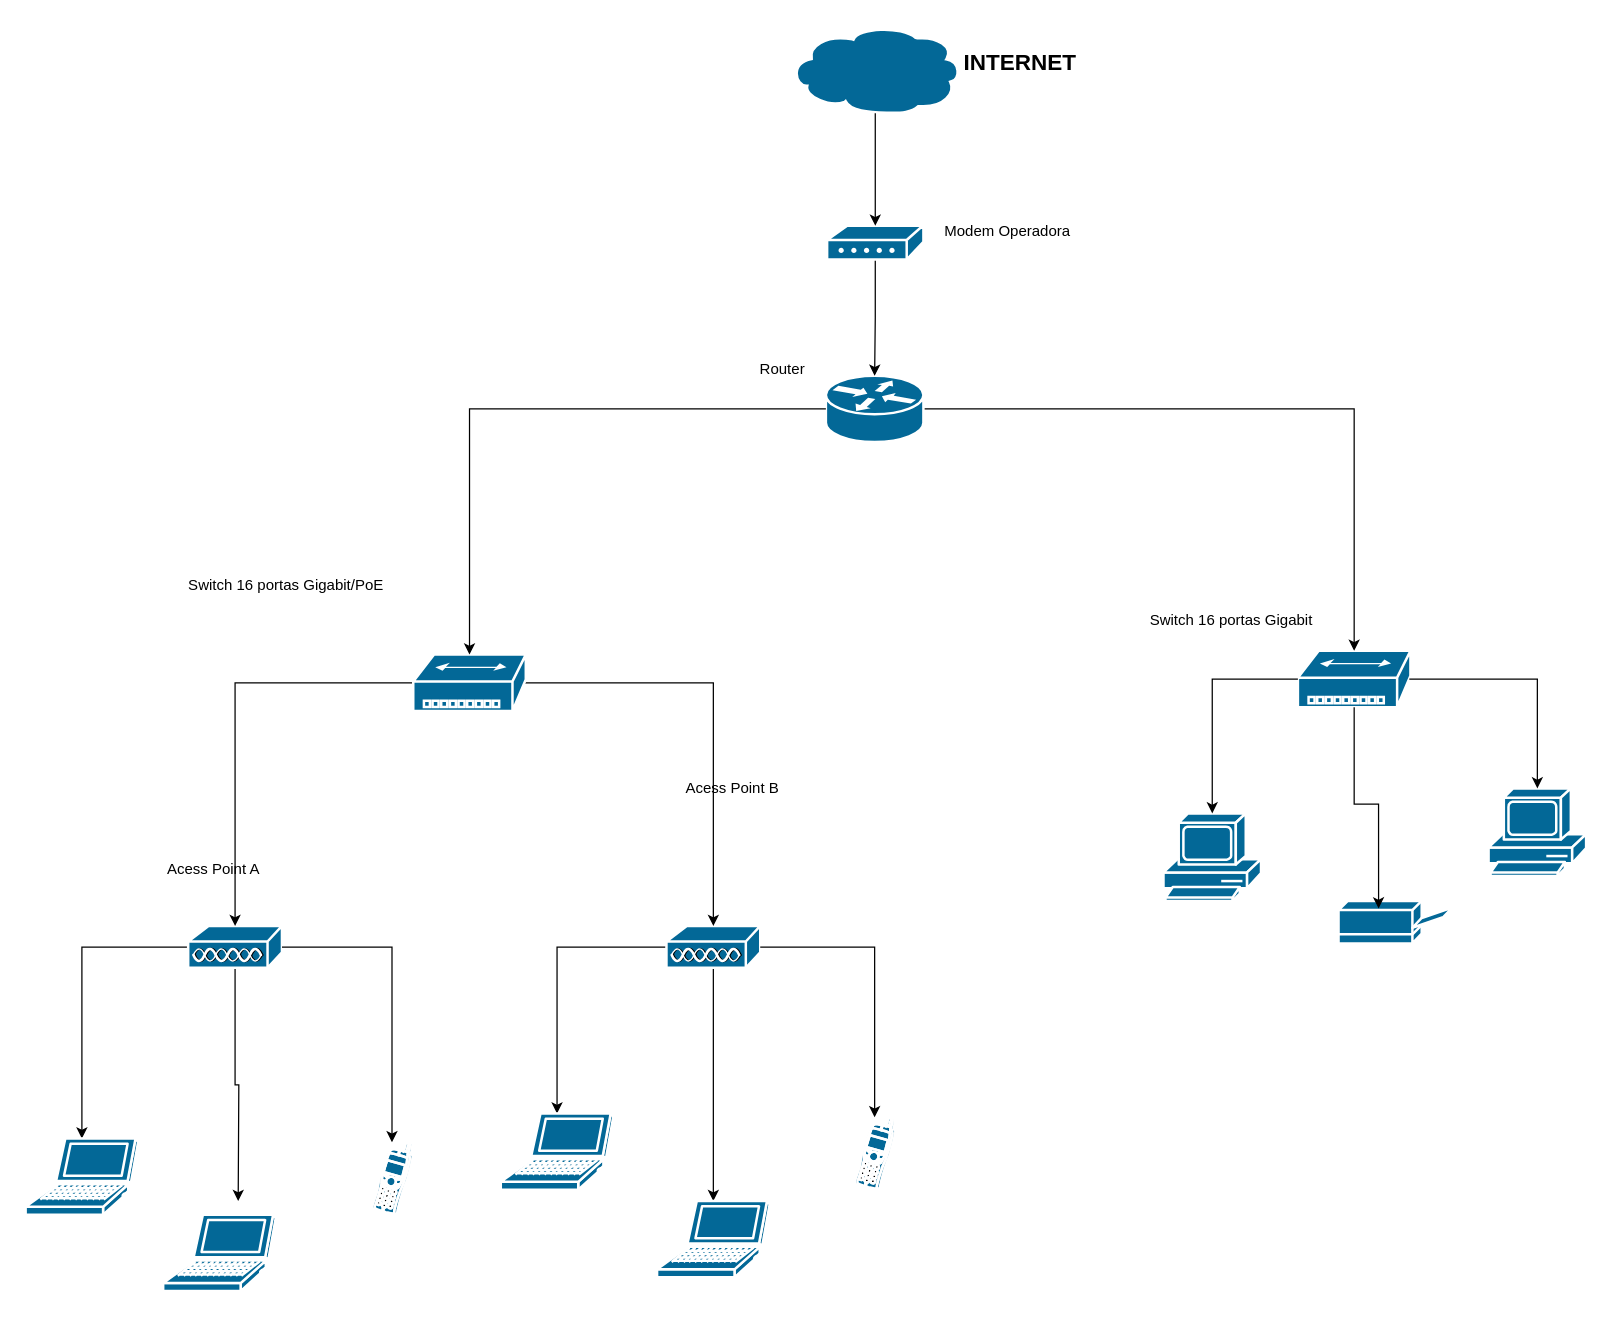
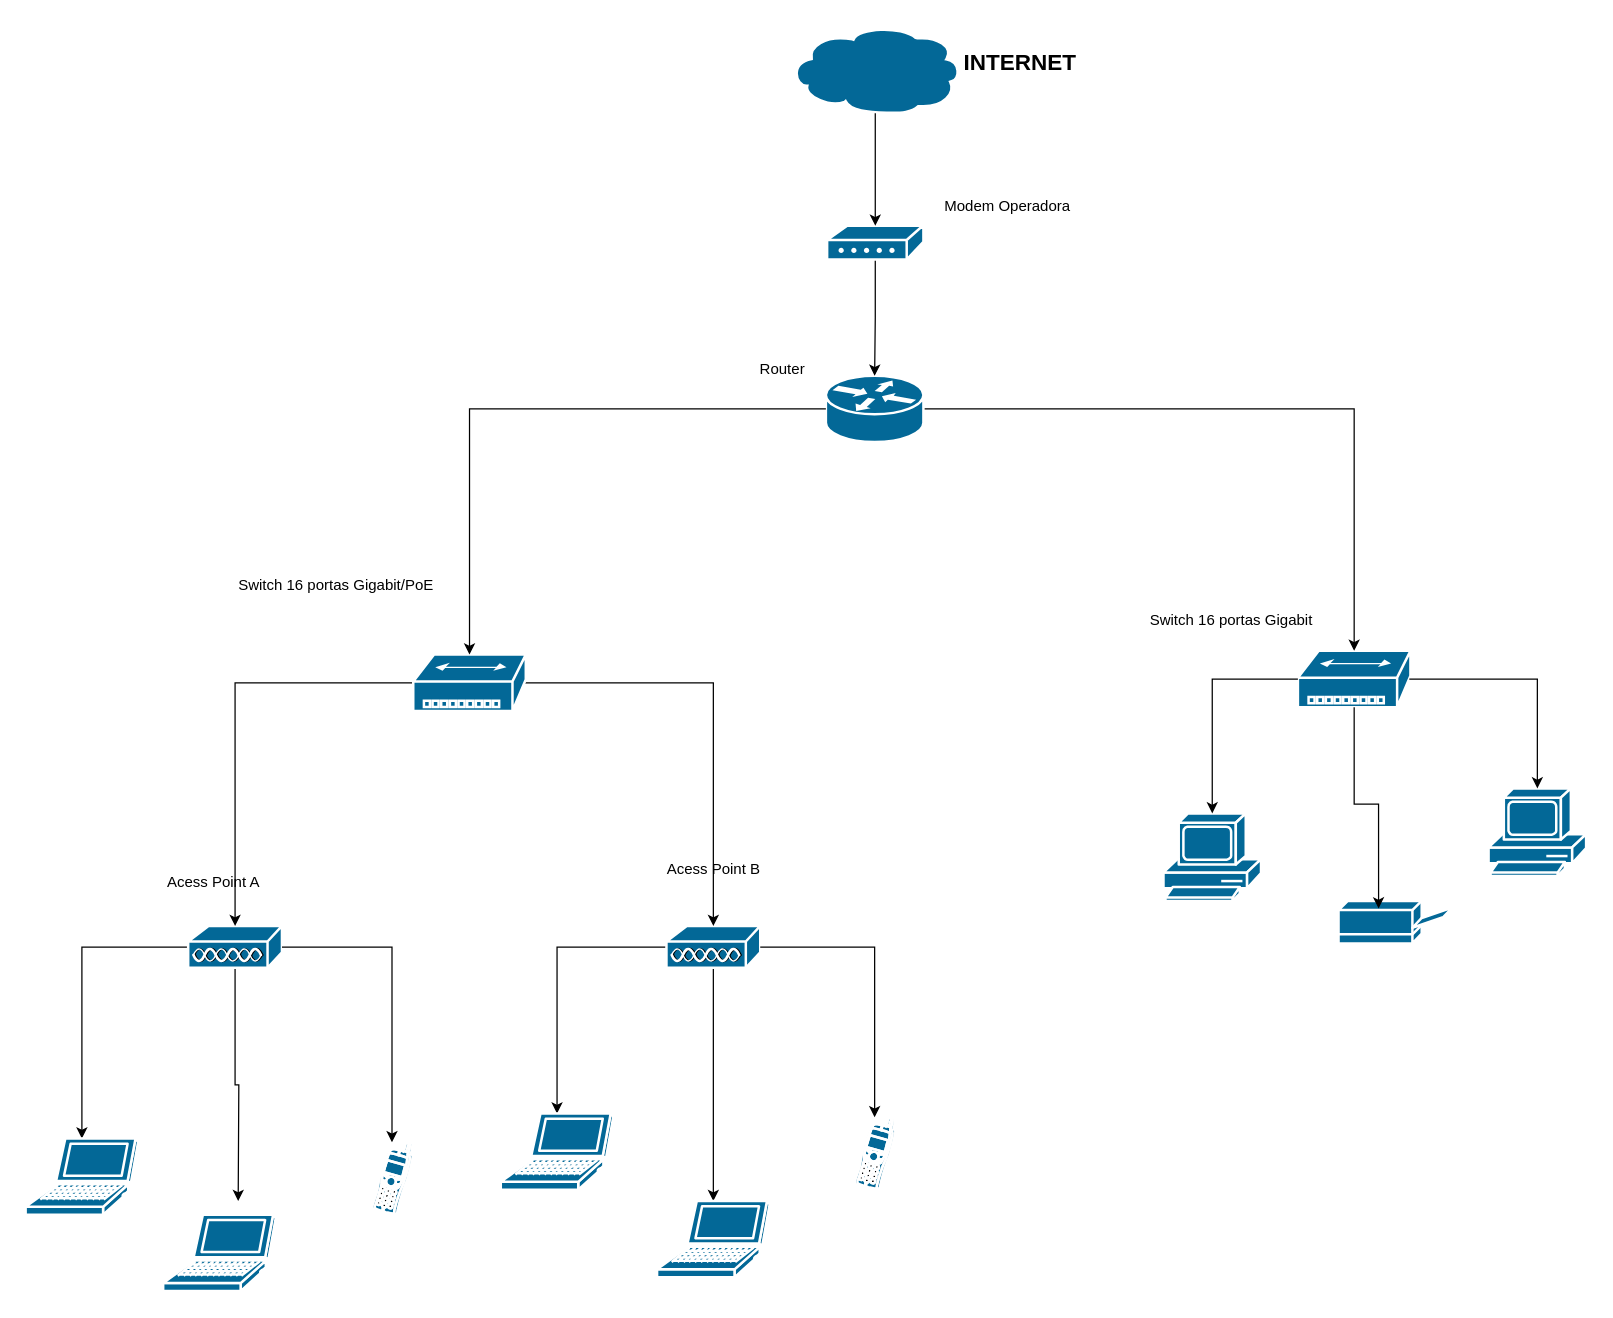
node "Modem Operadora": moved (1006, 232) -> (1006, 207)
node "Switch 16 portas Gigabit/PoE": moved (285, 586) -> (335, 586)
node "Acess Point B": moved (732, 788) -> (713, 869)
node "Acess Point A": moved (213, 869) -> (213, 882)
